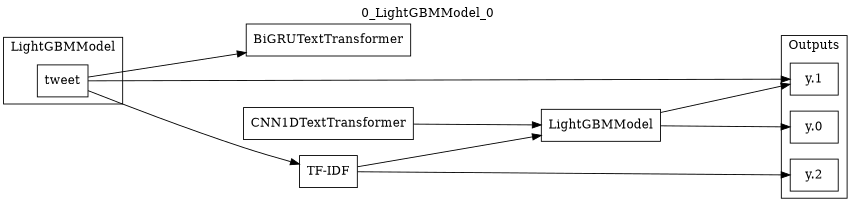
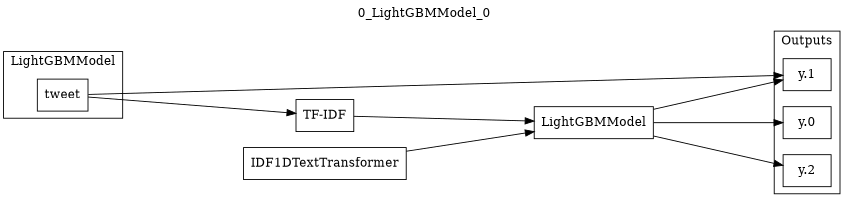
node "BiGRUTextTransformer": removed
node "CNN1DTextTransformer": label "CNN1DTextTransformer" -> "IDF1DTextTransformer"
edge "TF-IDF" -> "y.2": now "LightGBMModel" -> "y.2"
